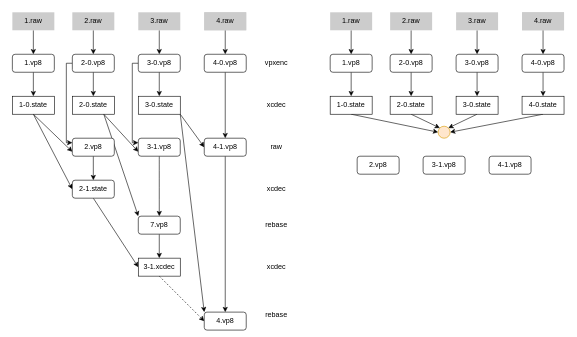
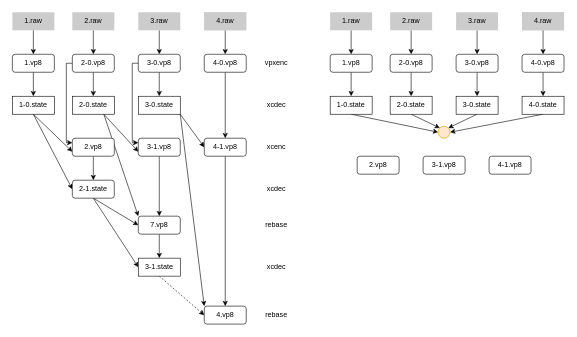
node "raw": label "raw" -> "xcenc"
edge "2-1.state" -> "7.vp8": added
node "3-1.xcdec": label "3-1.xcdec" -> "3-1.state"
node "4.vp8": moved (225, 321) -> (225, 315)
